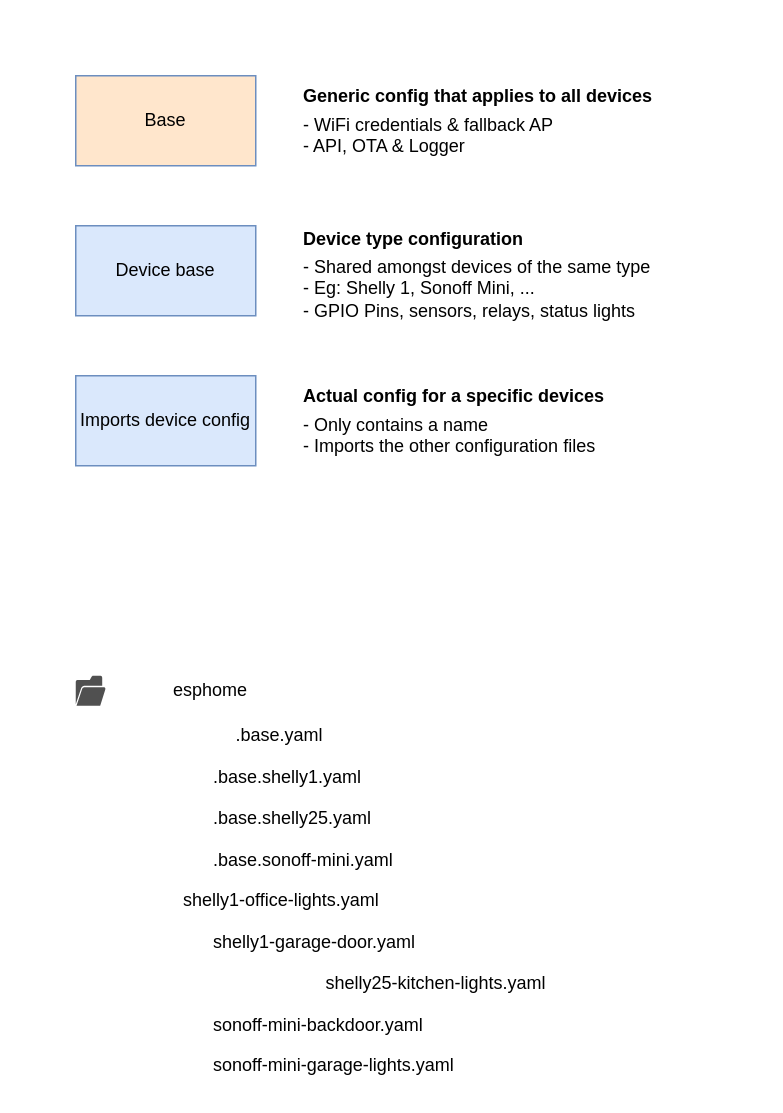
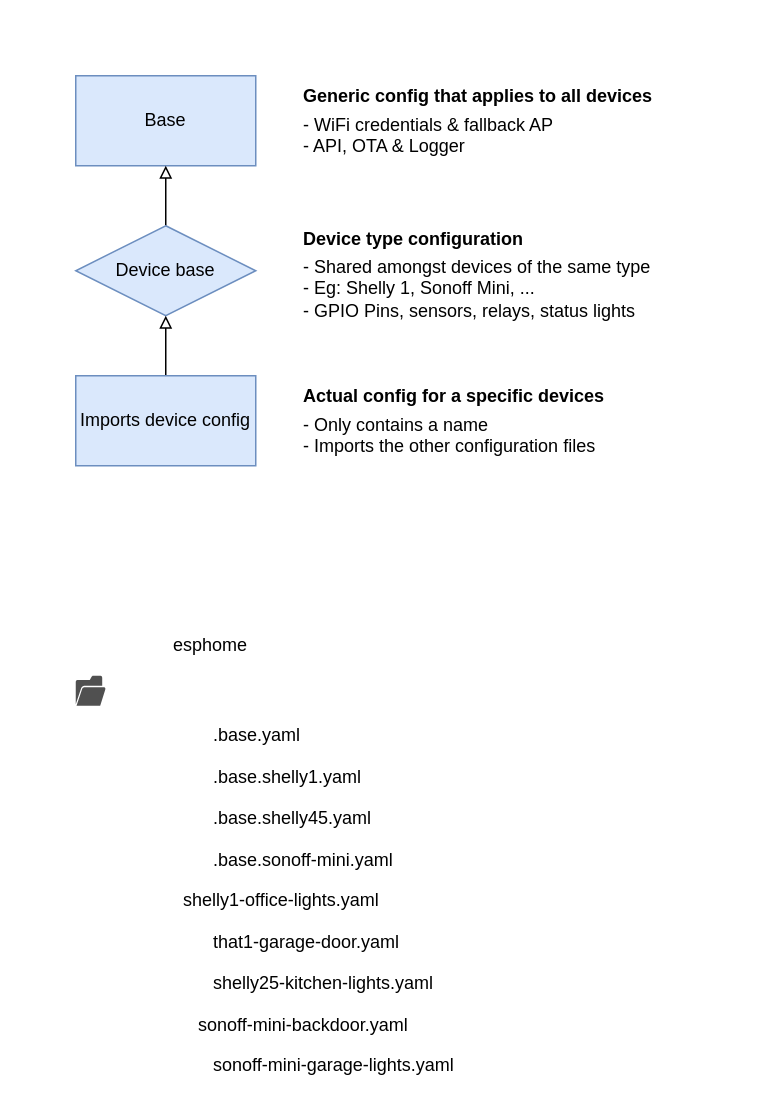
node "Base": fillcolor #ffe6cc -> #dae8fc
edge "Device base" -> "Base": added
node "Device base": shape rectangle -> diamond
edge "Imports device config" -> "Device base": added
node "esphome": moved (211, 691) -> (211, 646)
node ".base.yaml": moved (346, 736) -> (323, 736)
node ".base.shelly25.yaml": label ".base.shelly25.yaml" -> ".base.shelly45.yaml"
node "shelly1-garage-door.yaml": label "shelly1-garage-door.yaml" -> "that1-garage-door.yaml"
node "shelly25-kitchen-lights.yaml": moved (451, 983) -> (338, 983)
node "sonoff-mini-backdoor.yaml": moved (338, 1025) -> (323, 1025)
